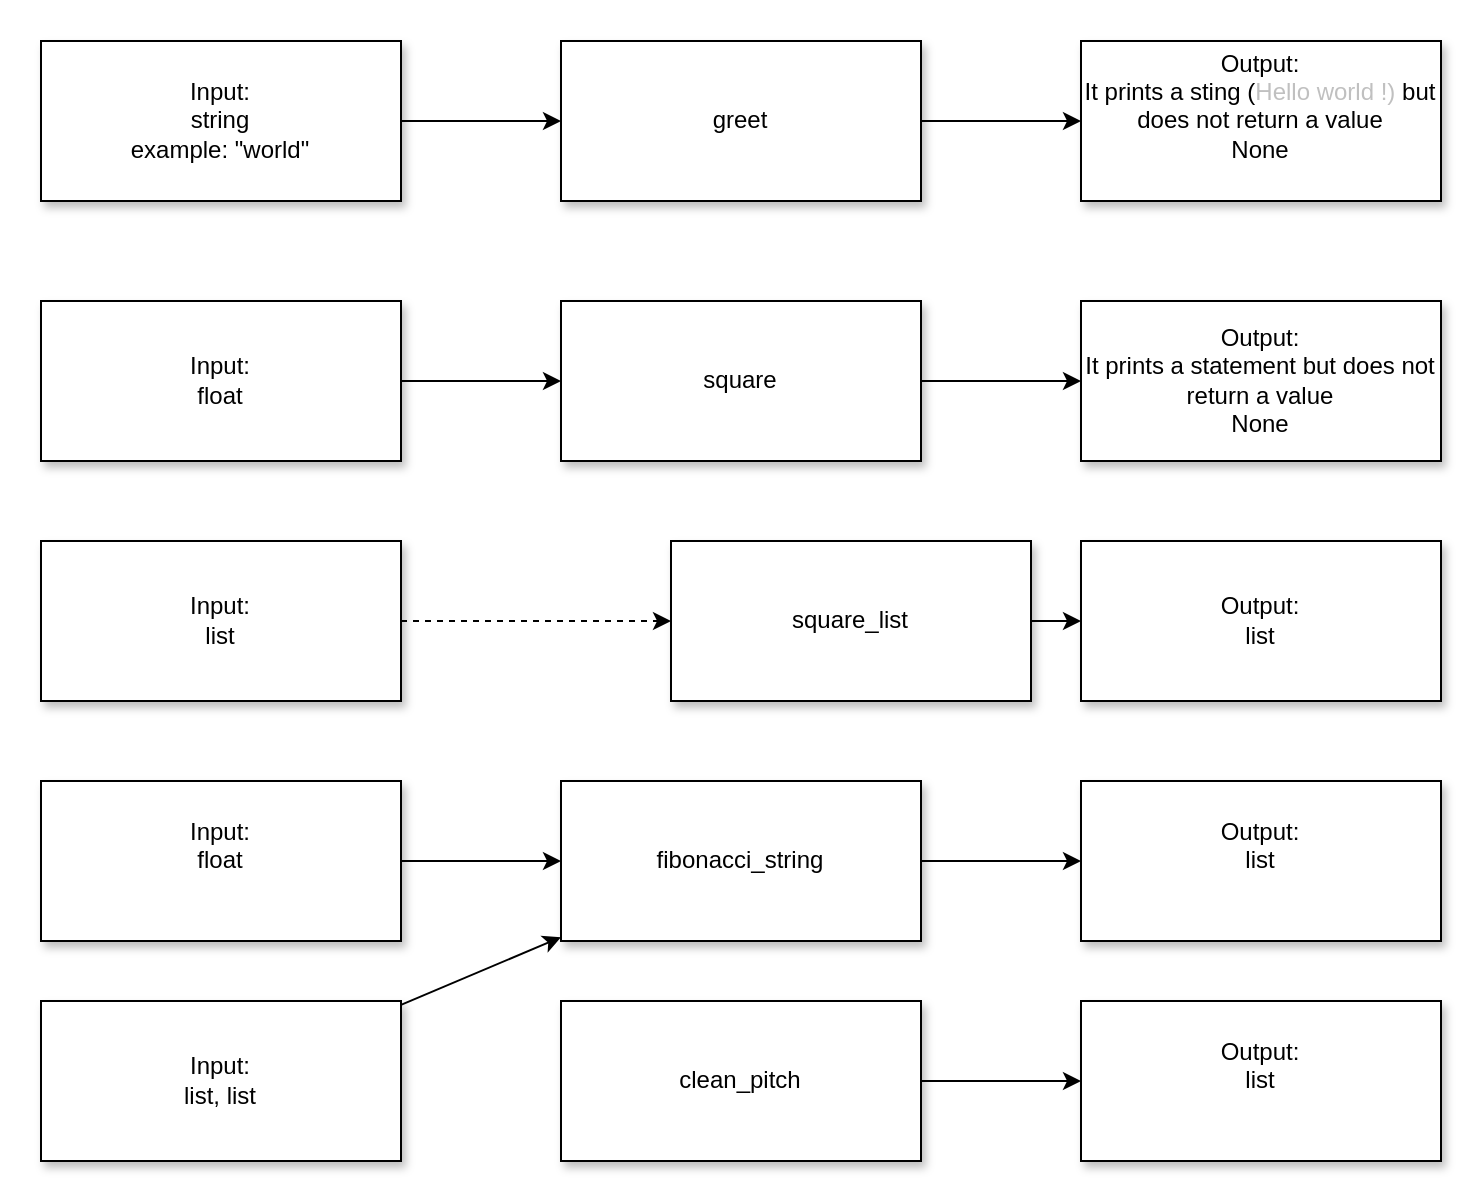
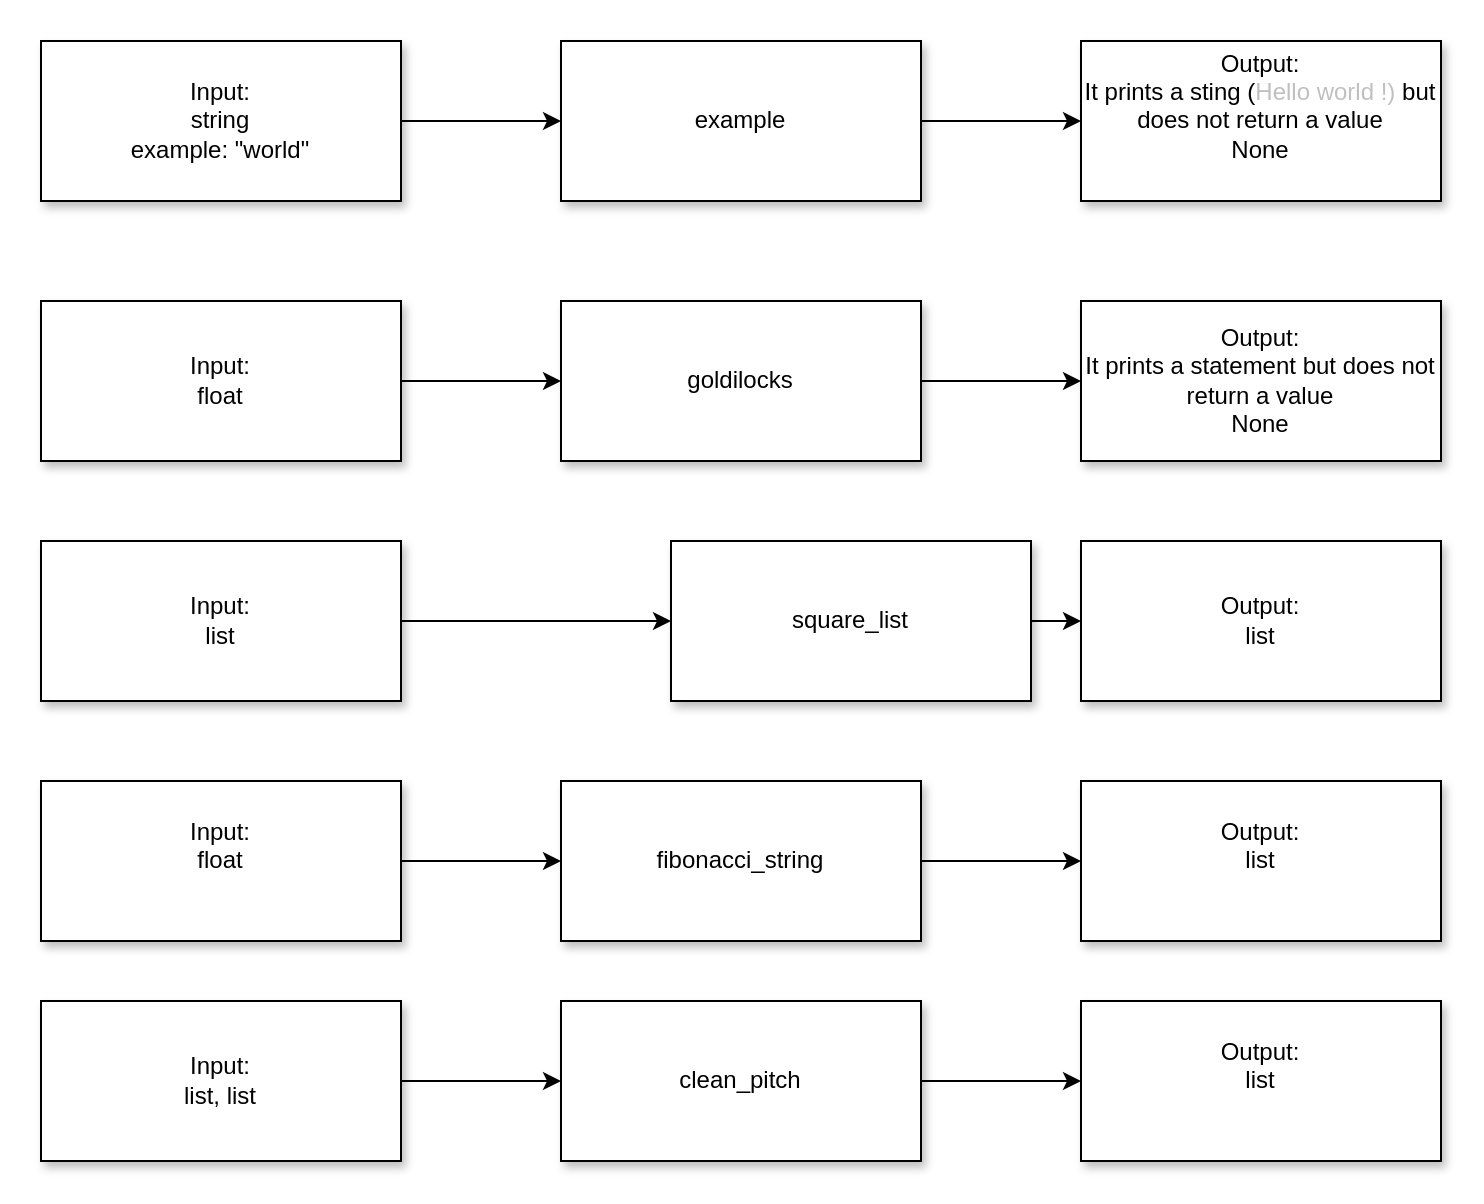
node "greet": label "greet" -> "example"
node "square": label "square" -> "goldilocks"
edge "Input: list" -> "square_list": style dashed -> solid
edge "Input: list, list" -> "fibonacci_string": now "Input: list, list" -> "clean_pitch"
